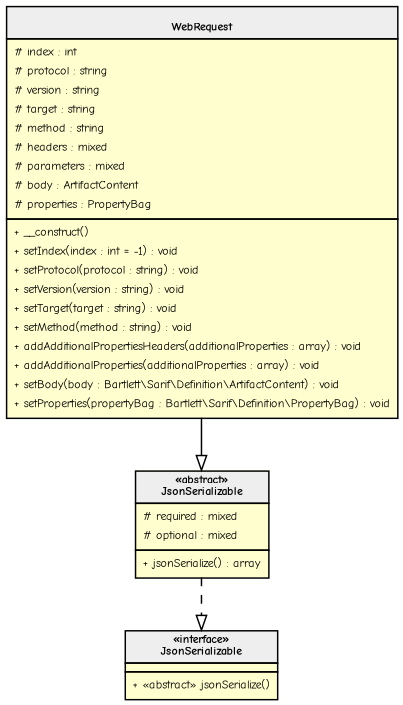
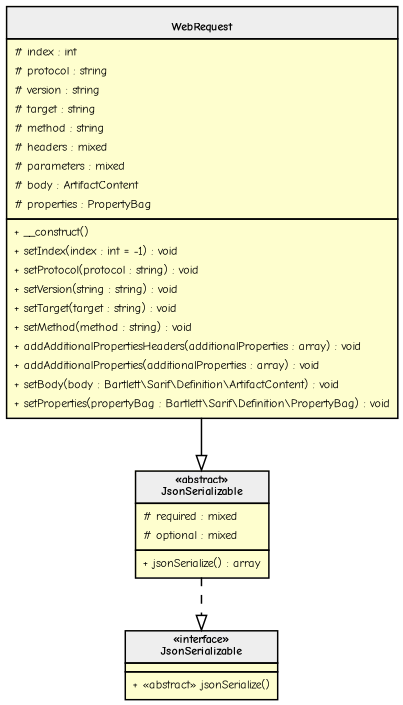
node "WebRequest": text "+ setVersion(version : string) : void" -> "+ setVersion(string : string) : void"
